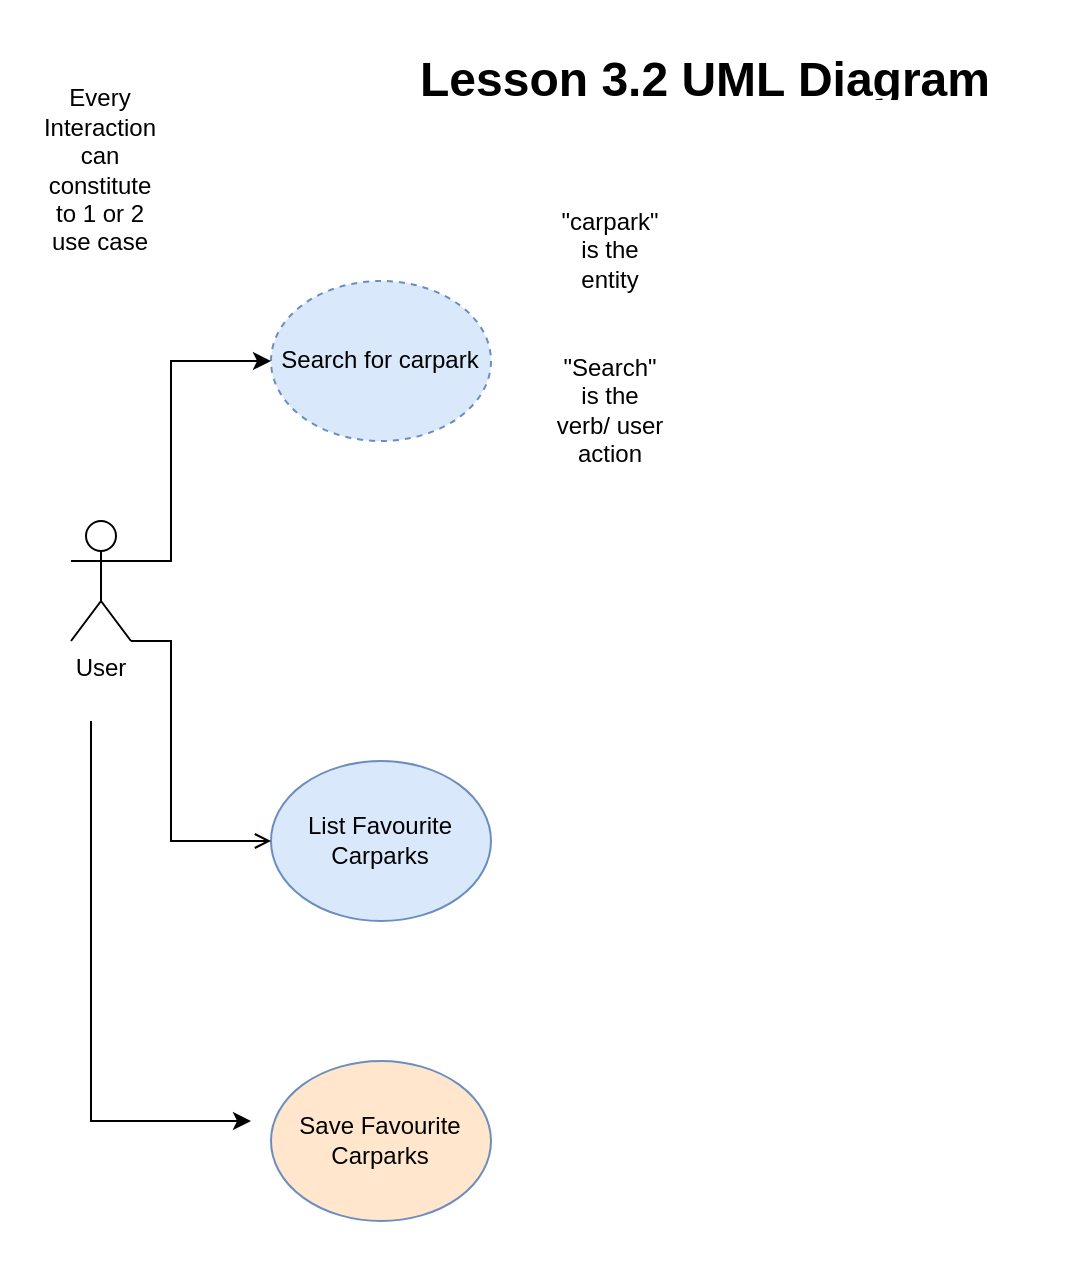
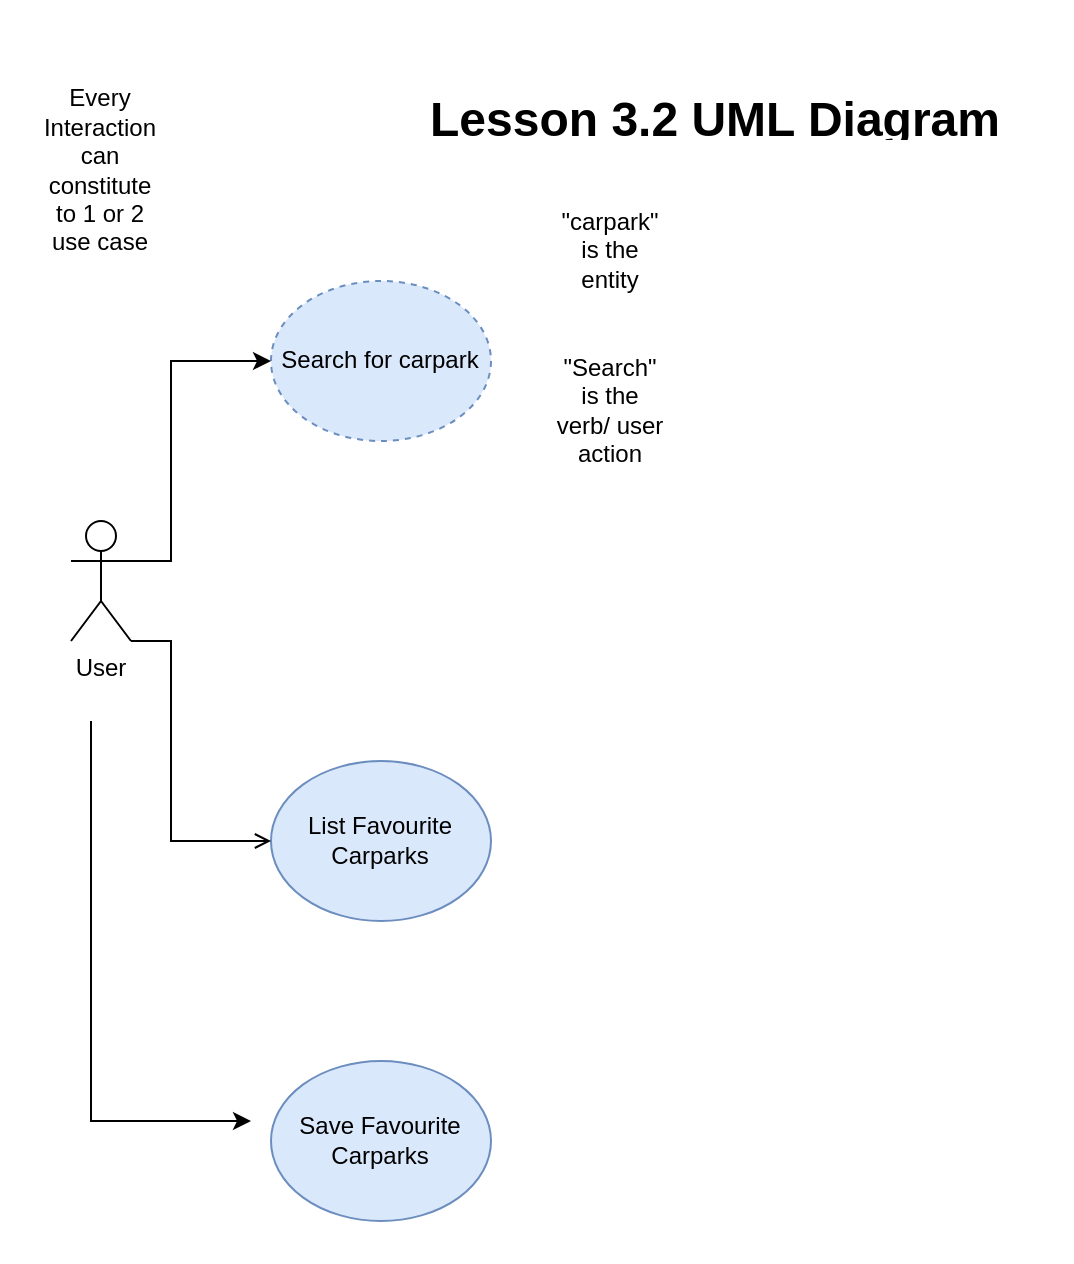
node "Lesson 3.2 UML Diagram": moved (721, 71) -> (731, 111)
node "Save Favourite Carparks": fillcolor #ffe6cc -> #dae8fc
